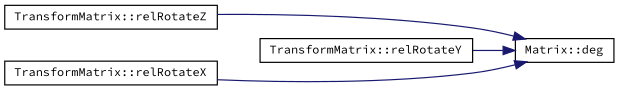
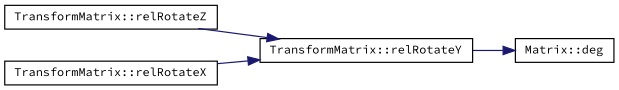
edge "TransformMatrix::relRotateZ" -> "Matrix::deg": now "TransformMatrix::relRotateZ" -> "TransformMatrix::relRotateY"
edge "TransformMatrix::relRotateX" -> "Matrix::deg": now "TransformMatrix::relRotateX" -> "TransformMatrix::relRotateY"
